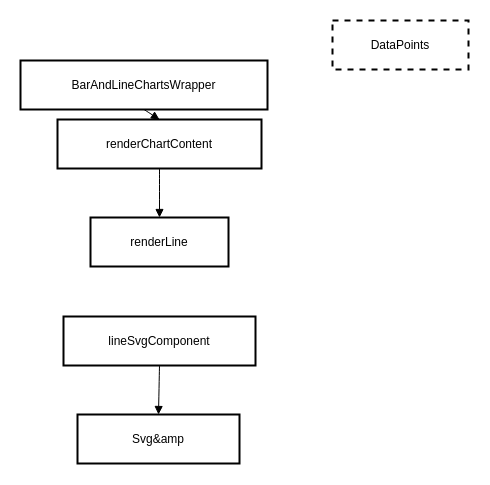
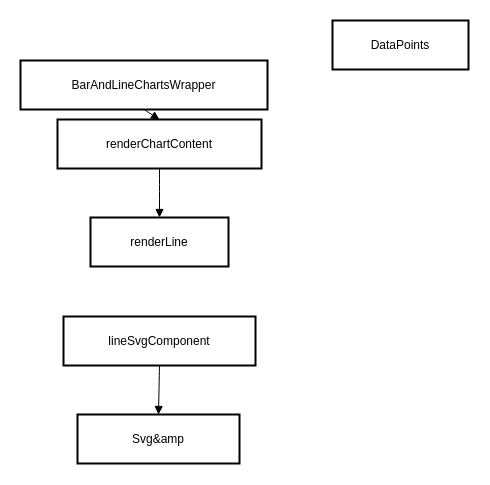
node "DataPoints": style dashed -> solid
